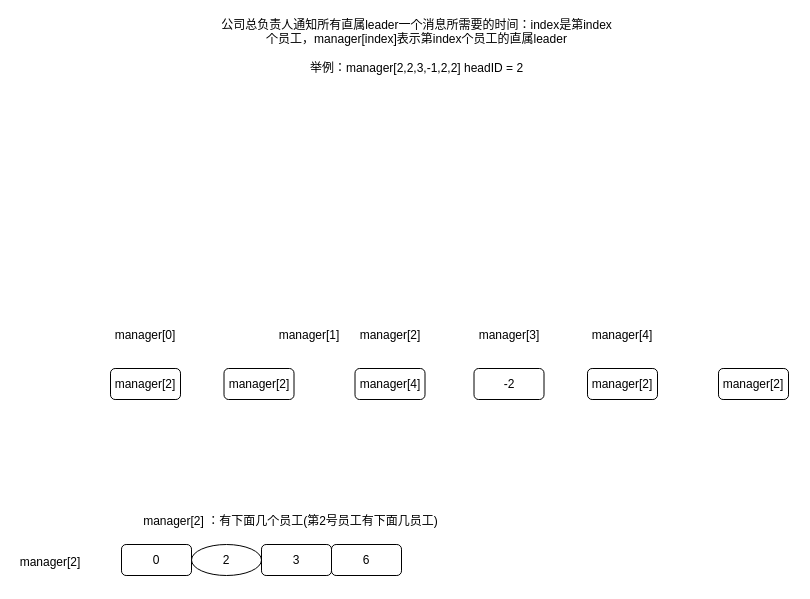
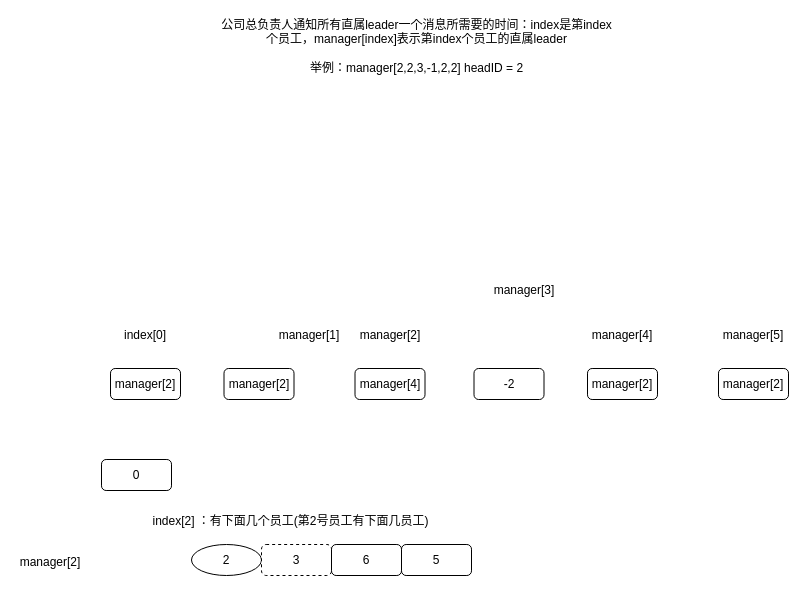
node "manager[0]": label "manager[0]" -> "index[0]"
node "manager[3]": moved (509, 336) -> (524, 291)
node "manager[5]": added
node "manager[2] ：有下面几个员工(第2号员工有下面几员工)": label "manager[2] ：有下面几个员工(第2号员工有下面几员工)" -> "index[2] ：有下面几个员工(第2号员工有下面几员工)"
node "0": moved (157, 560) -> (137, 475)
node "3": style solid -> dashed
node "5": added
